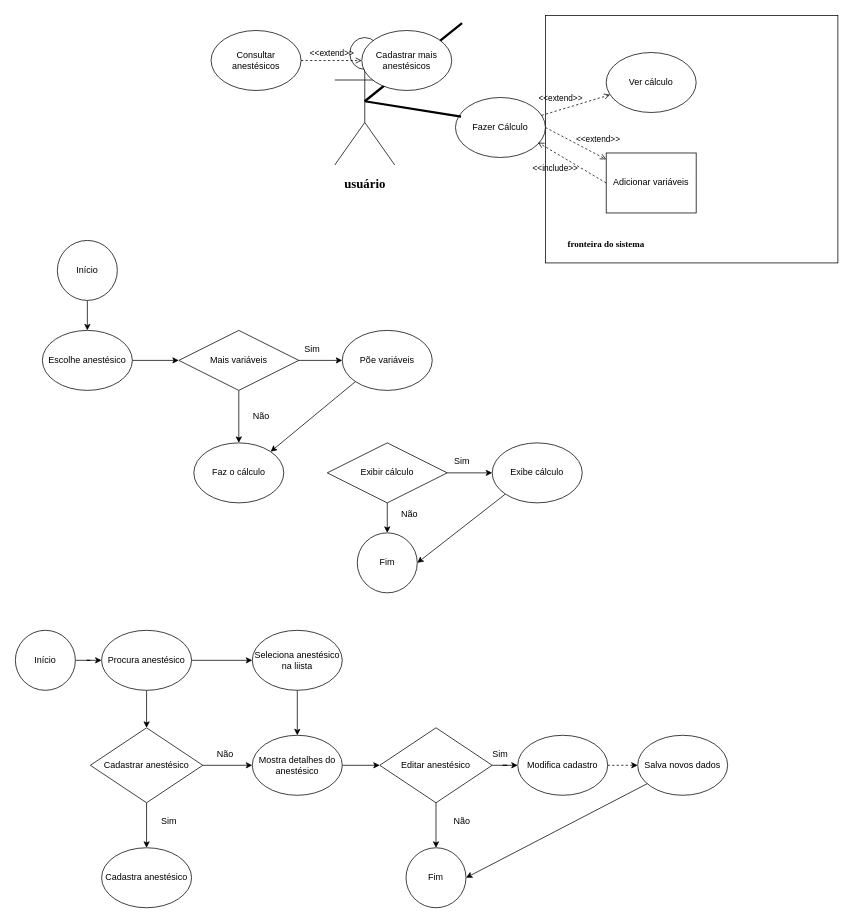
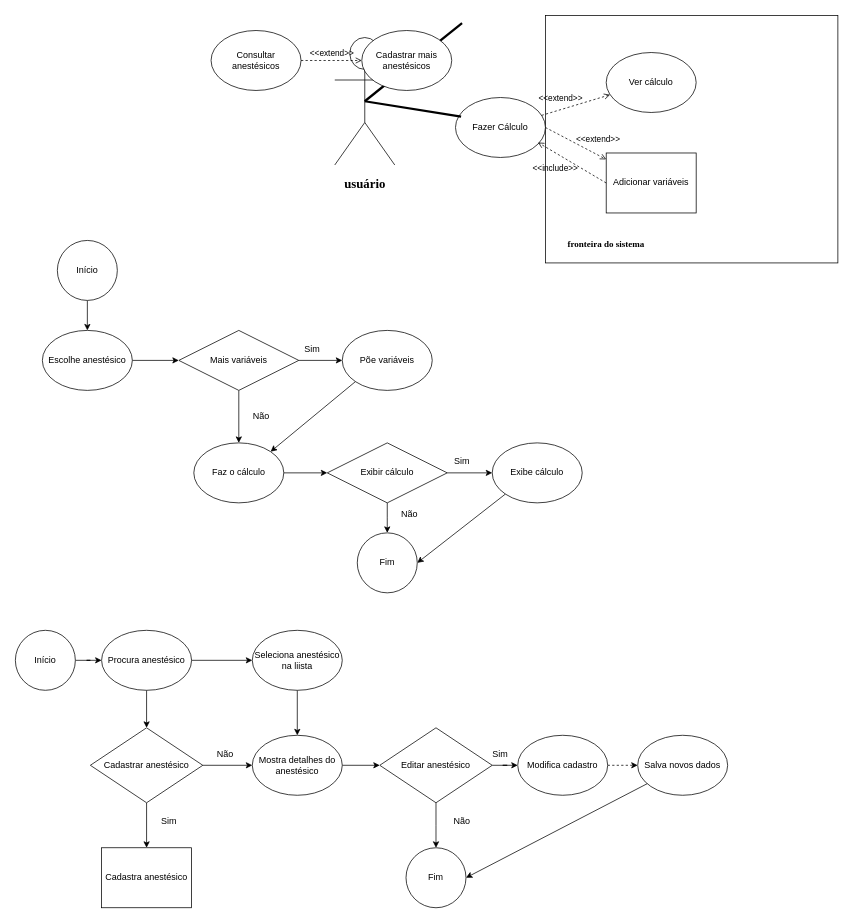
edge "Faz o cálculo" -> "Exibir cálculo": added
node "Cadastra anestésico": shape ellipse -> rectangle
